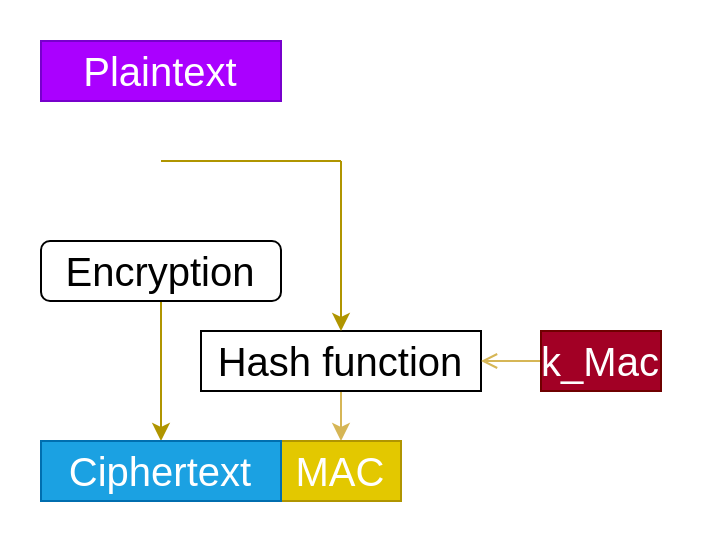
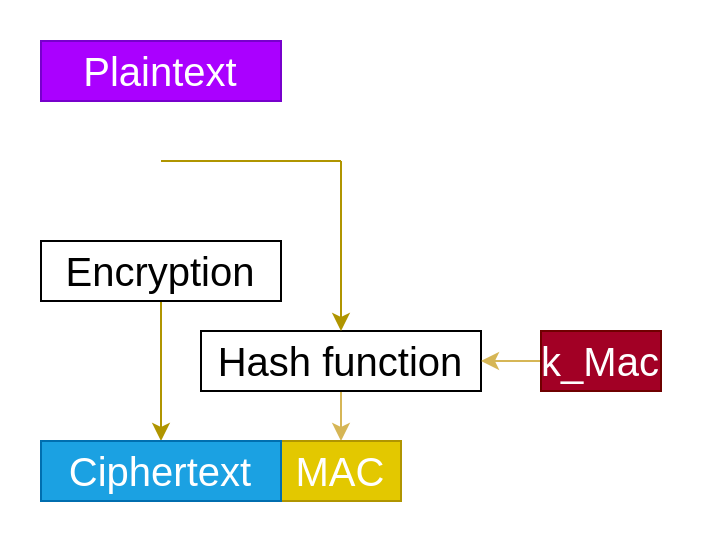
node "Encryption": shape rounded rectangle -> rectangle
edge "k_Mac" -> "Hash function": arrowhead open -> classic
